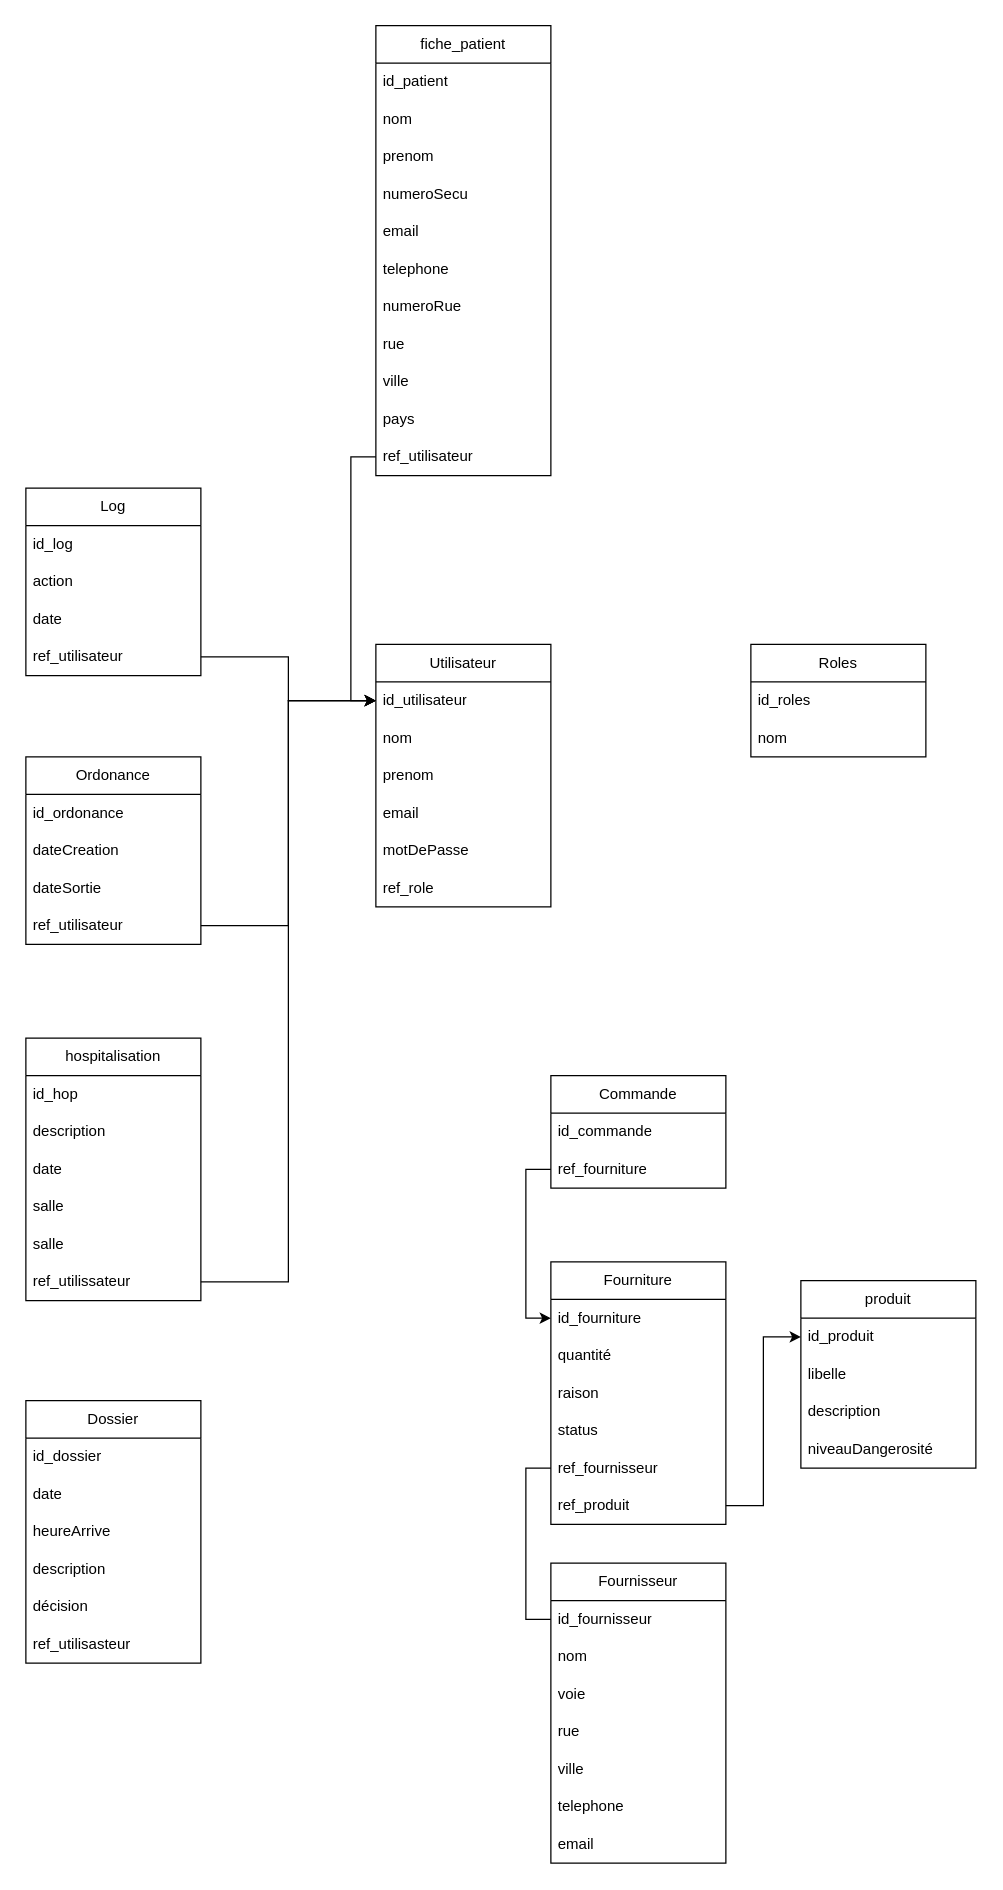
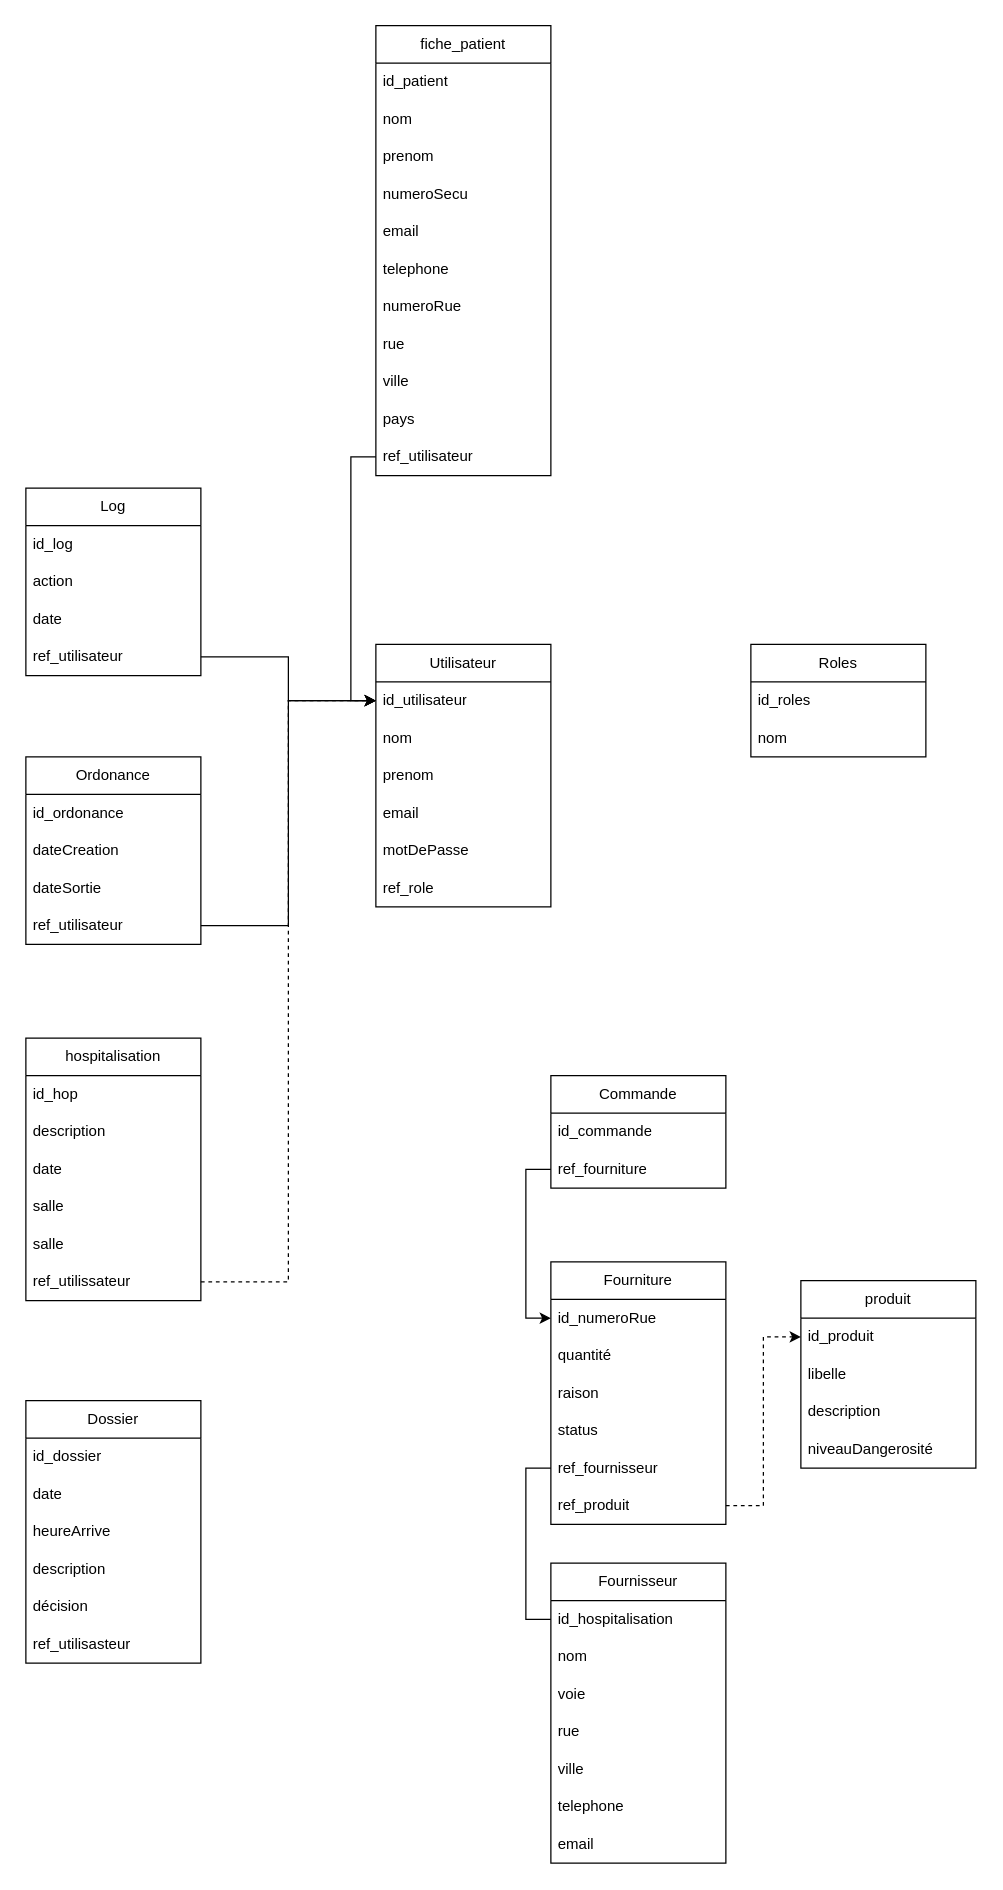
edge "ref_utilissateur" -> "id_utilisateur": style solid -> dashed
node "id_fourniture": label "id_fourniture" -> "id_numeroRue"
edge "ref_produit" -> "id_produit": style solid -> dashed
node "id_fournisseur": label "id_fournisseur" -> "id_hospitalisation"
